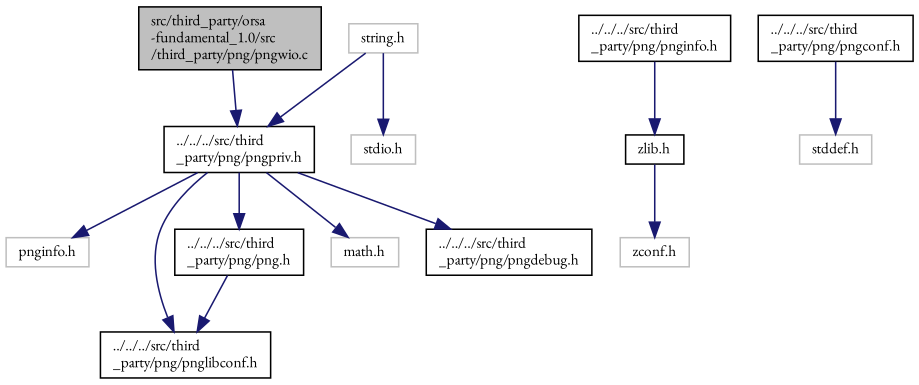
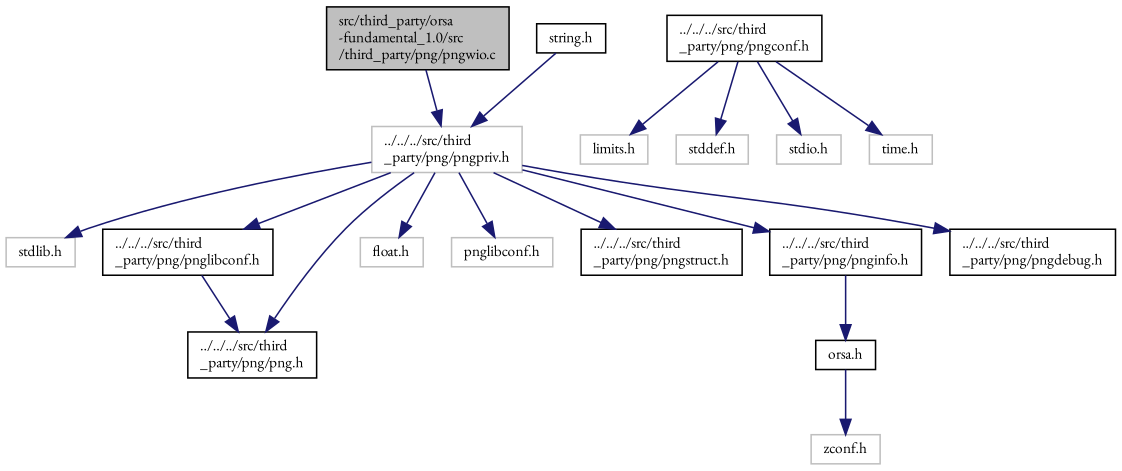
node "string.h": color grey75 -> black
edge "string.h" -> "stdio.h": now "../../../src/third _party/png/pngconf.h" -> "stdio.h"
node "../../../src/third _party/png/pngpriv.h": color black -> grey75
node "limits.h": added
node "zlib.h": label "zlib.h" -> "orsa.h"
node "time.h": added
edge "../../../src/third _party/png/pngpriv.h" -> "../../../src/third _party/png/pnginfo.h": added
node "pnginfo.h": label "pnginfo.h" -> "stdlib.h"
node "math.h": label "math.h" -> "pnglibconf.h"
node "float.h": added
node "../../../src/third _party/png/pngstruct.h": added
edge "../../../src/third _party/png/png.h" -> "../../../src/third _party/png/pnglibconf.h": reversed
